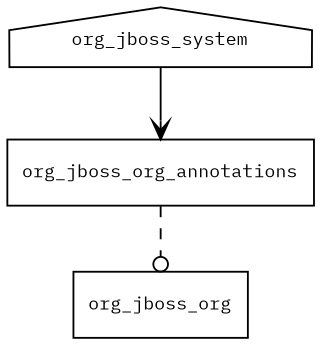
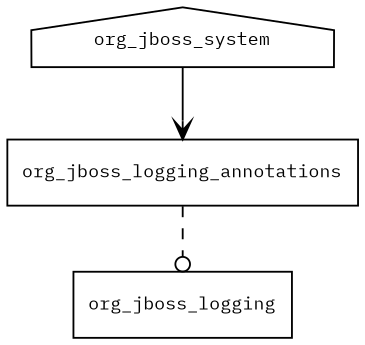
node "org_jboss_org_annotations": label "org_jboss_org_annotations" -> "org_jboss_logging_annotations"
node "org_jboss_org": label "org_jboss_org" -> "org_jboss_logging"
